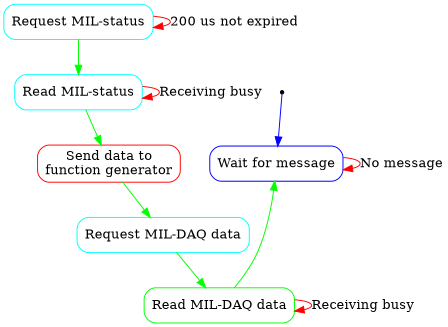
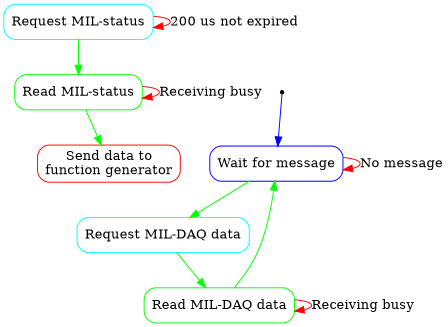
node "Read MIL-status": color cyan -> green
edge "Send data to function generator" -> "Request MIL-DAQ data": now "Wait for message" -> "Request MIL-DAQ data"
